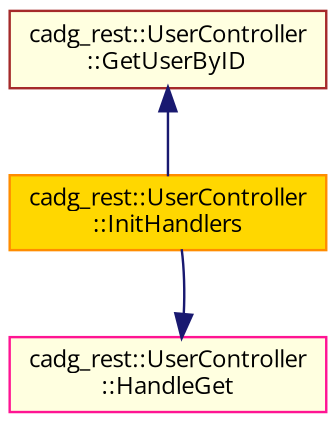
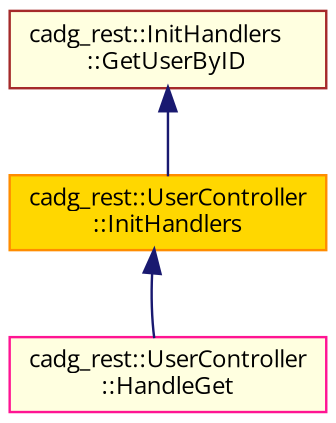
node "cadg_rest::UserController ::GetUserByID": label "cadg_rest::UserController ::GetUserByID" -> "cadg_rest::InitHandlers ::GetUserByID"
edge "cadg_rest::UserController ::InitHandlers" -> "cadg_rest::UserController ::HandleGet": reversed
